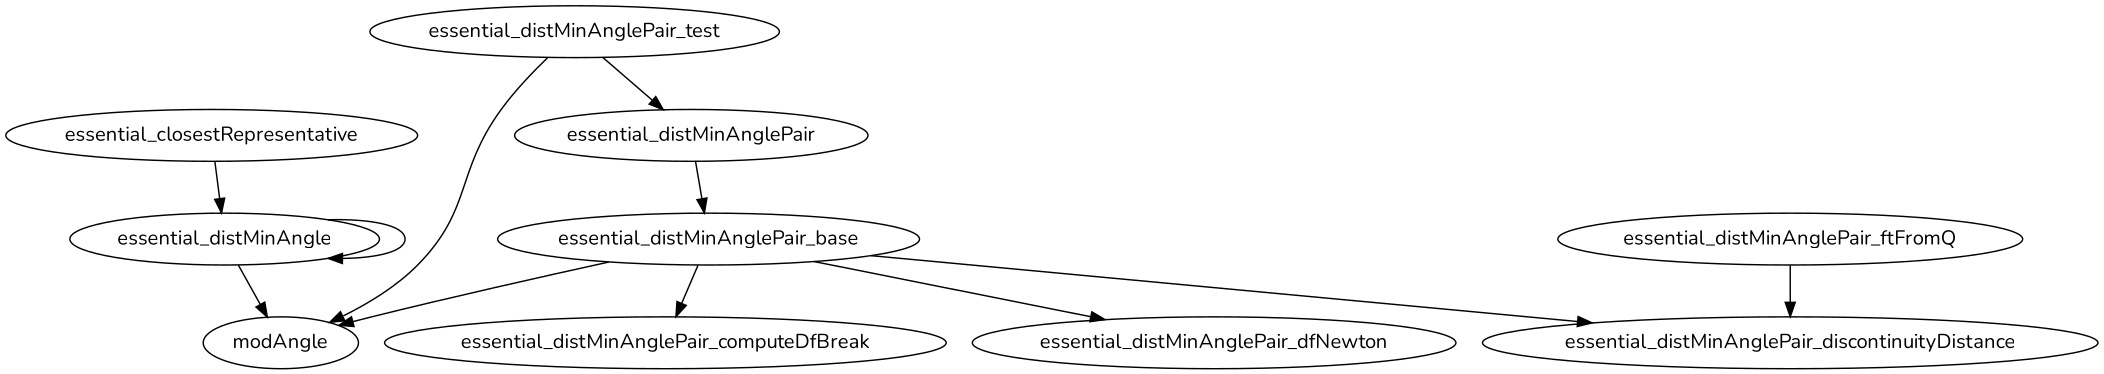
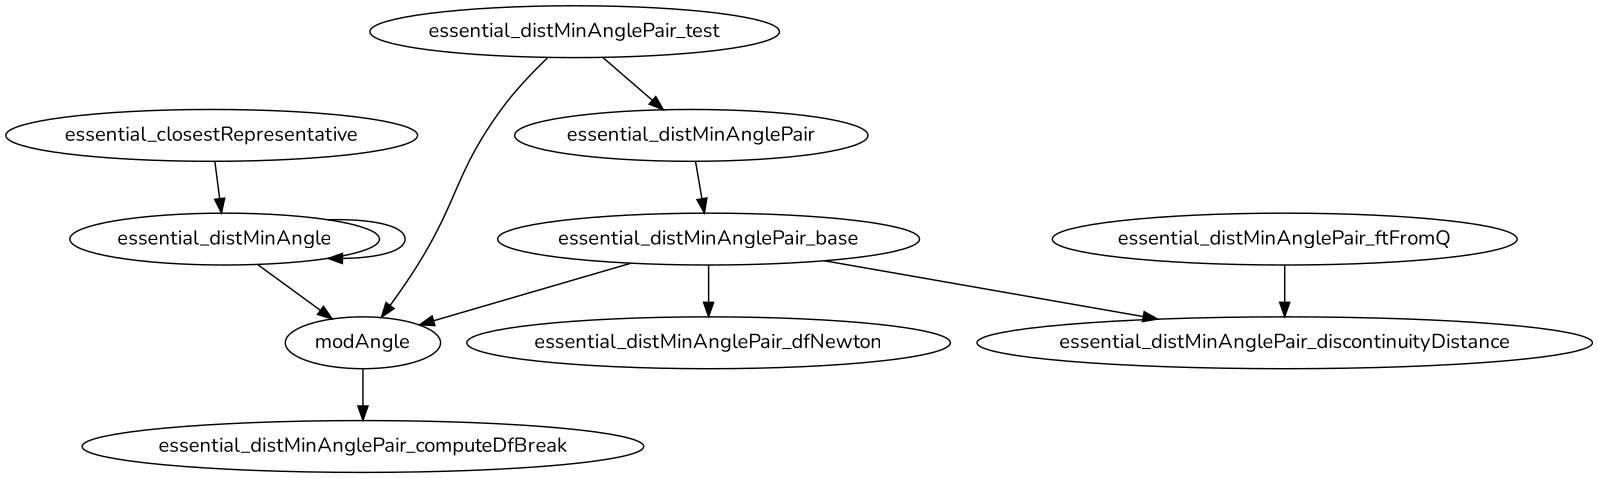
edge "essential_distMinAnglePair_base" -> "essential_distMinAnglePair_computeDfBreak": now "modAngle" -> "essential_distMinAnglePair_computeDfBreak"
